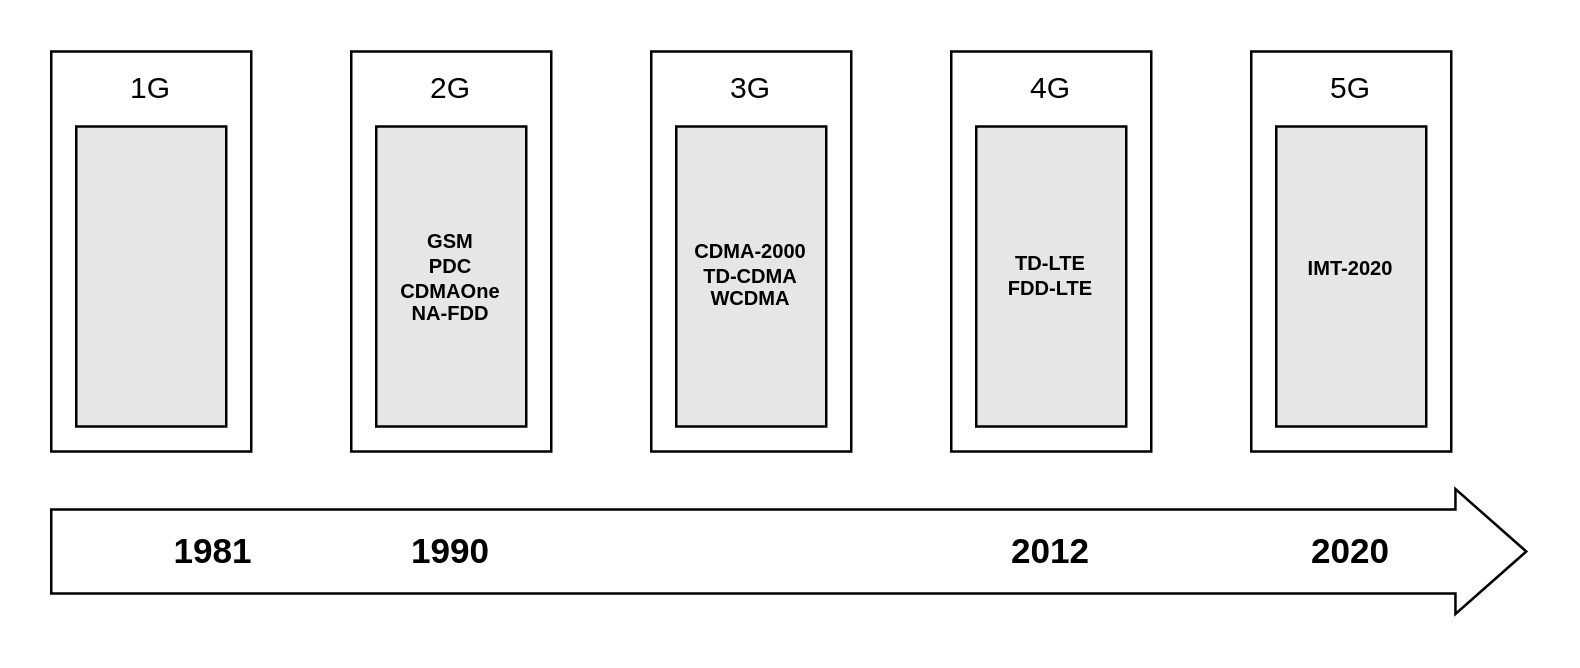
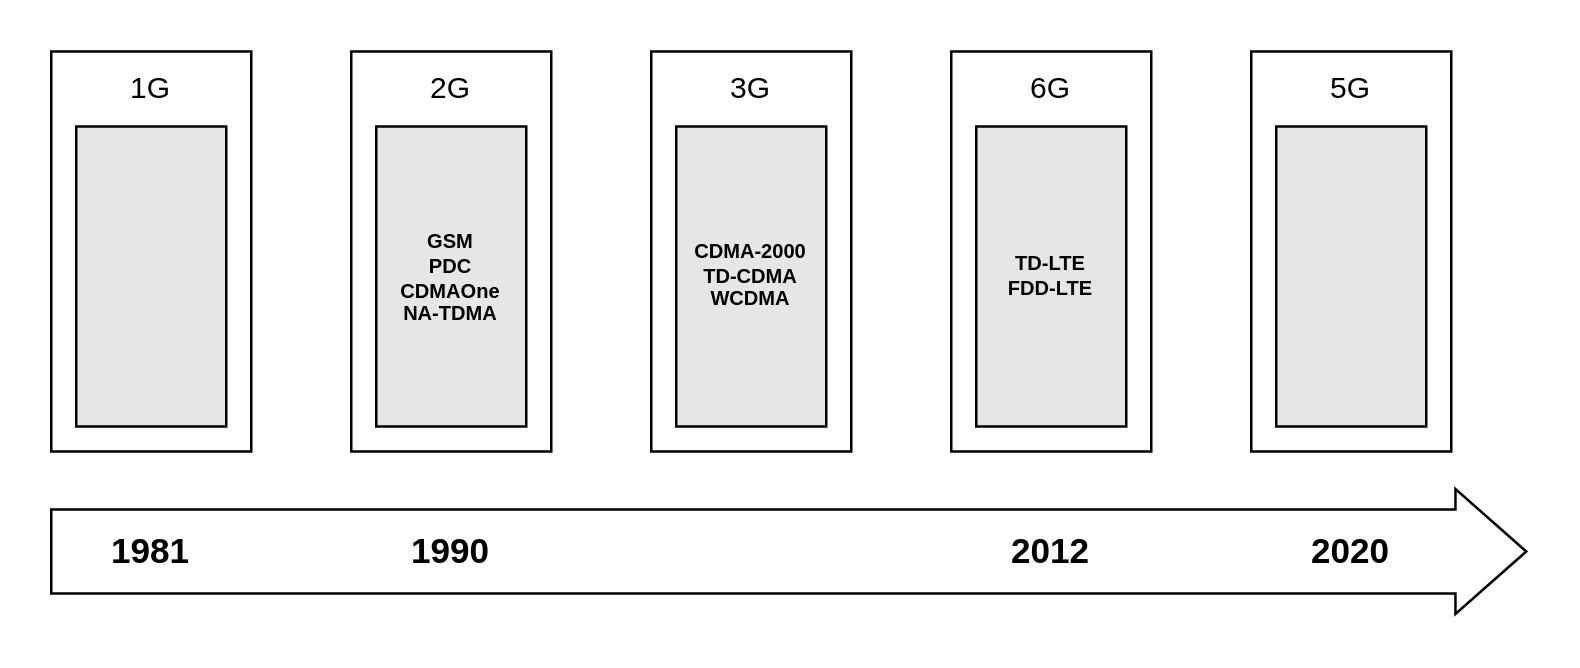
node "4G": label "4G" -> "6G"
node "IMT-2020": removed
node "GSM PDC CDMAOne NA-FDD": label "GSM PDC CDMAOne NA-FDD" -> "GSM PDC CDMAOne NA-TDMA"
node "1981": moved (214, 551) -> (151, 551)
